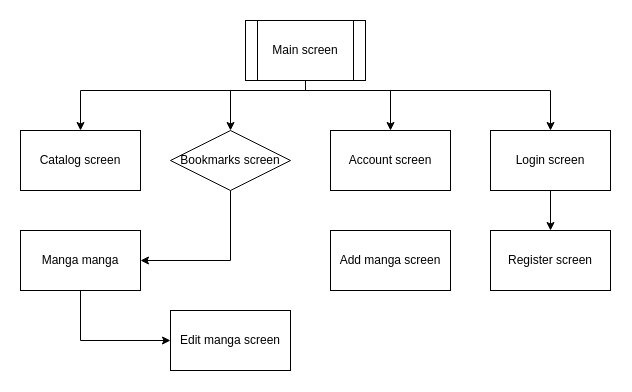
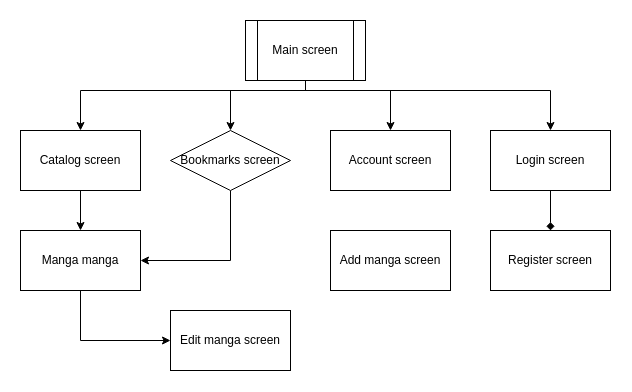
edge "Catalog screen" -> "Manga manga": added
edge "Login screen" -> "Register screen": arrowhead classic -> diamond
